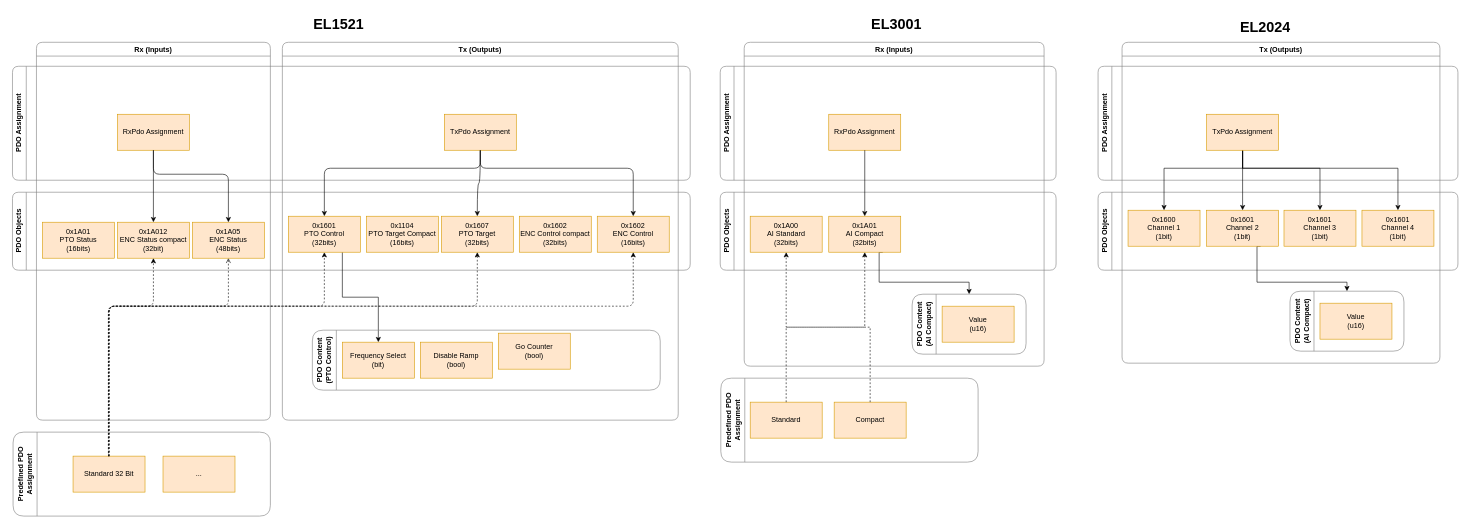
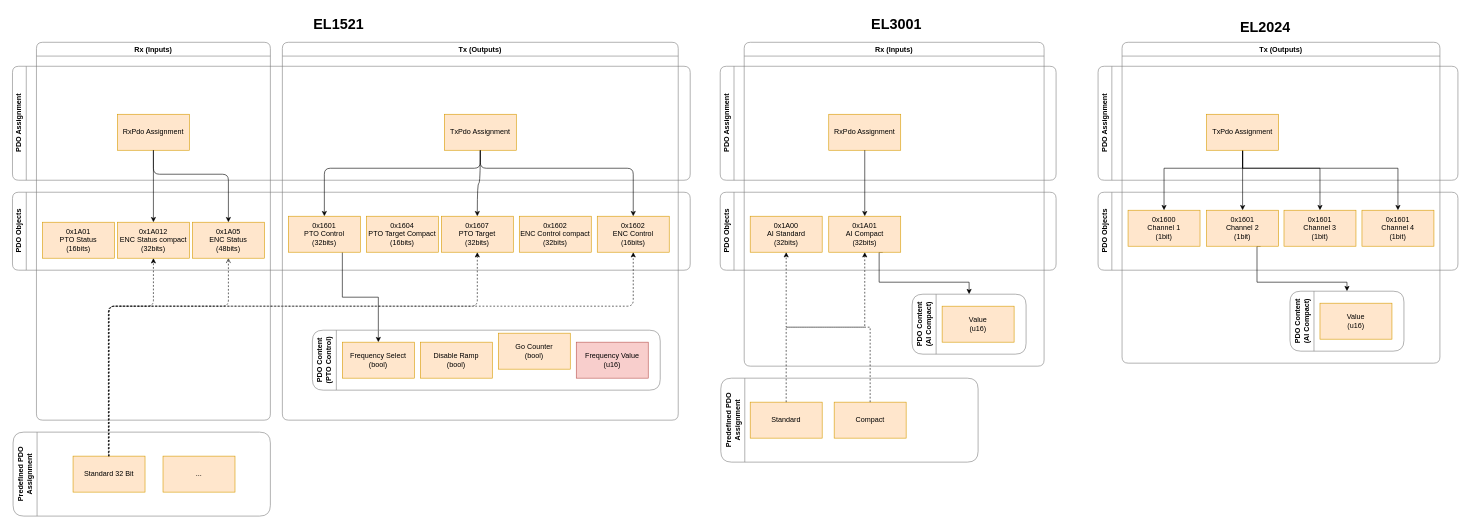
node "0x1104 PTO Target Compact (16bits)": label "0x1104 PTO Target Compact (16bits)" -> "0x1604 PTO Target Compact (16bits)"
node "0x1A012 ENC Status compact (32bit)": label "0x1A012 ENC Status compact (32bit)" -> "0x1A012 ENC Status compact (32bits)"
edge "Standard 32 Bit" -> "0x1601 PTO Control (32bits)": removed
node "Frequency Select (bit)": label "Frequency Select (bit)" -> "Frequency Select (bool)"
node "Frequency Value (u16)": added
